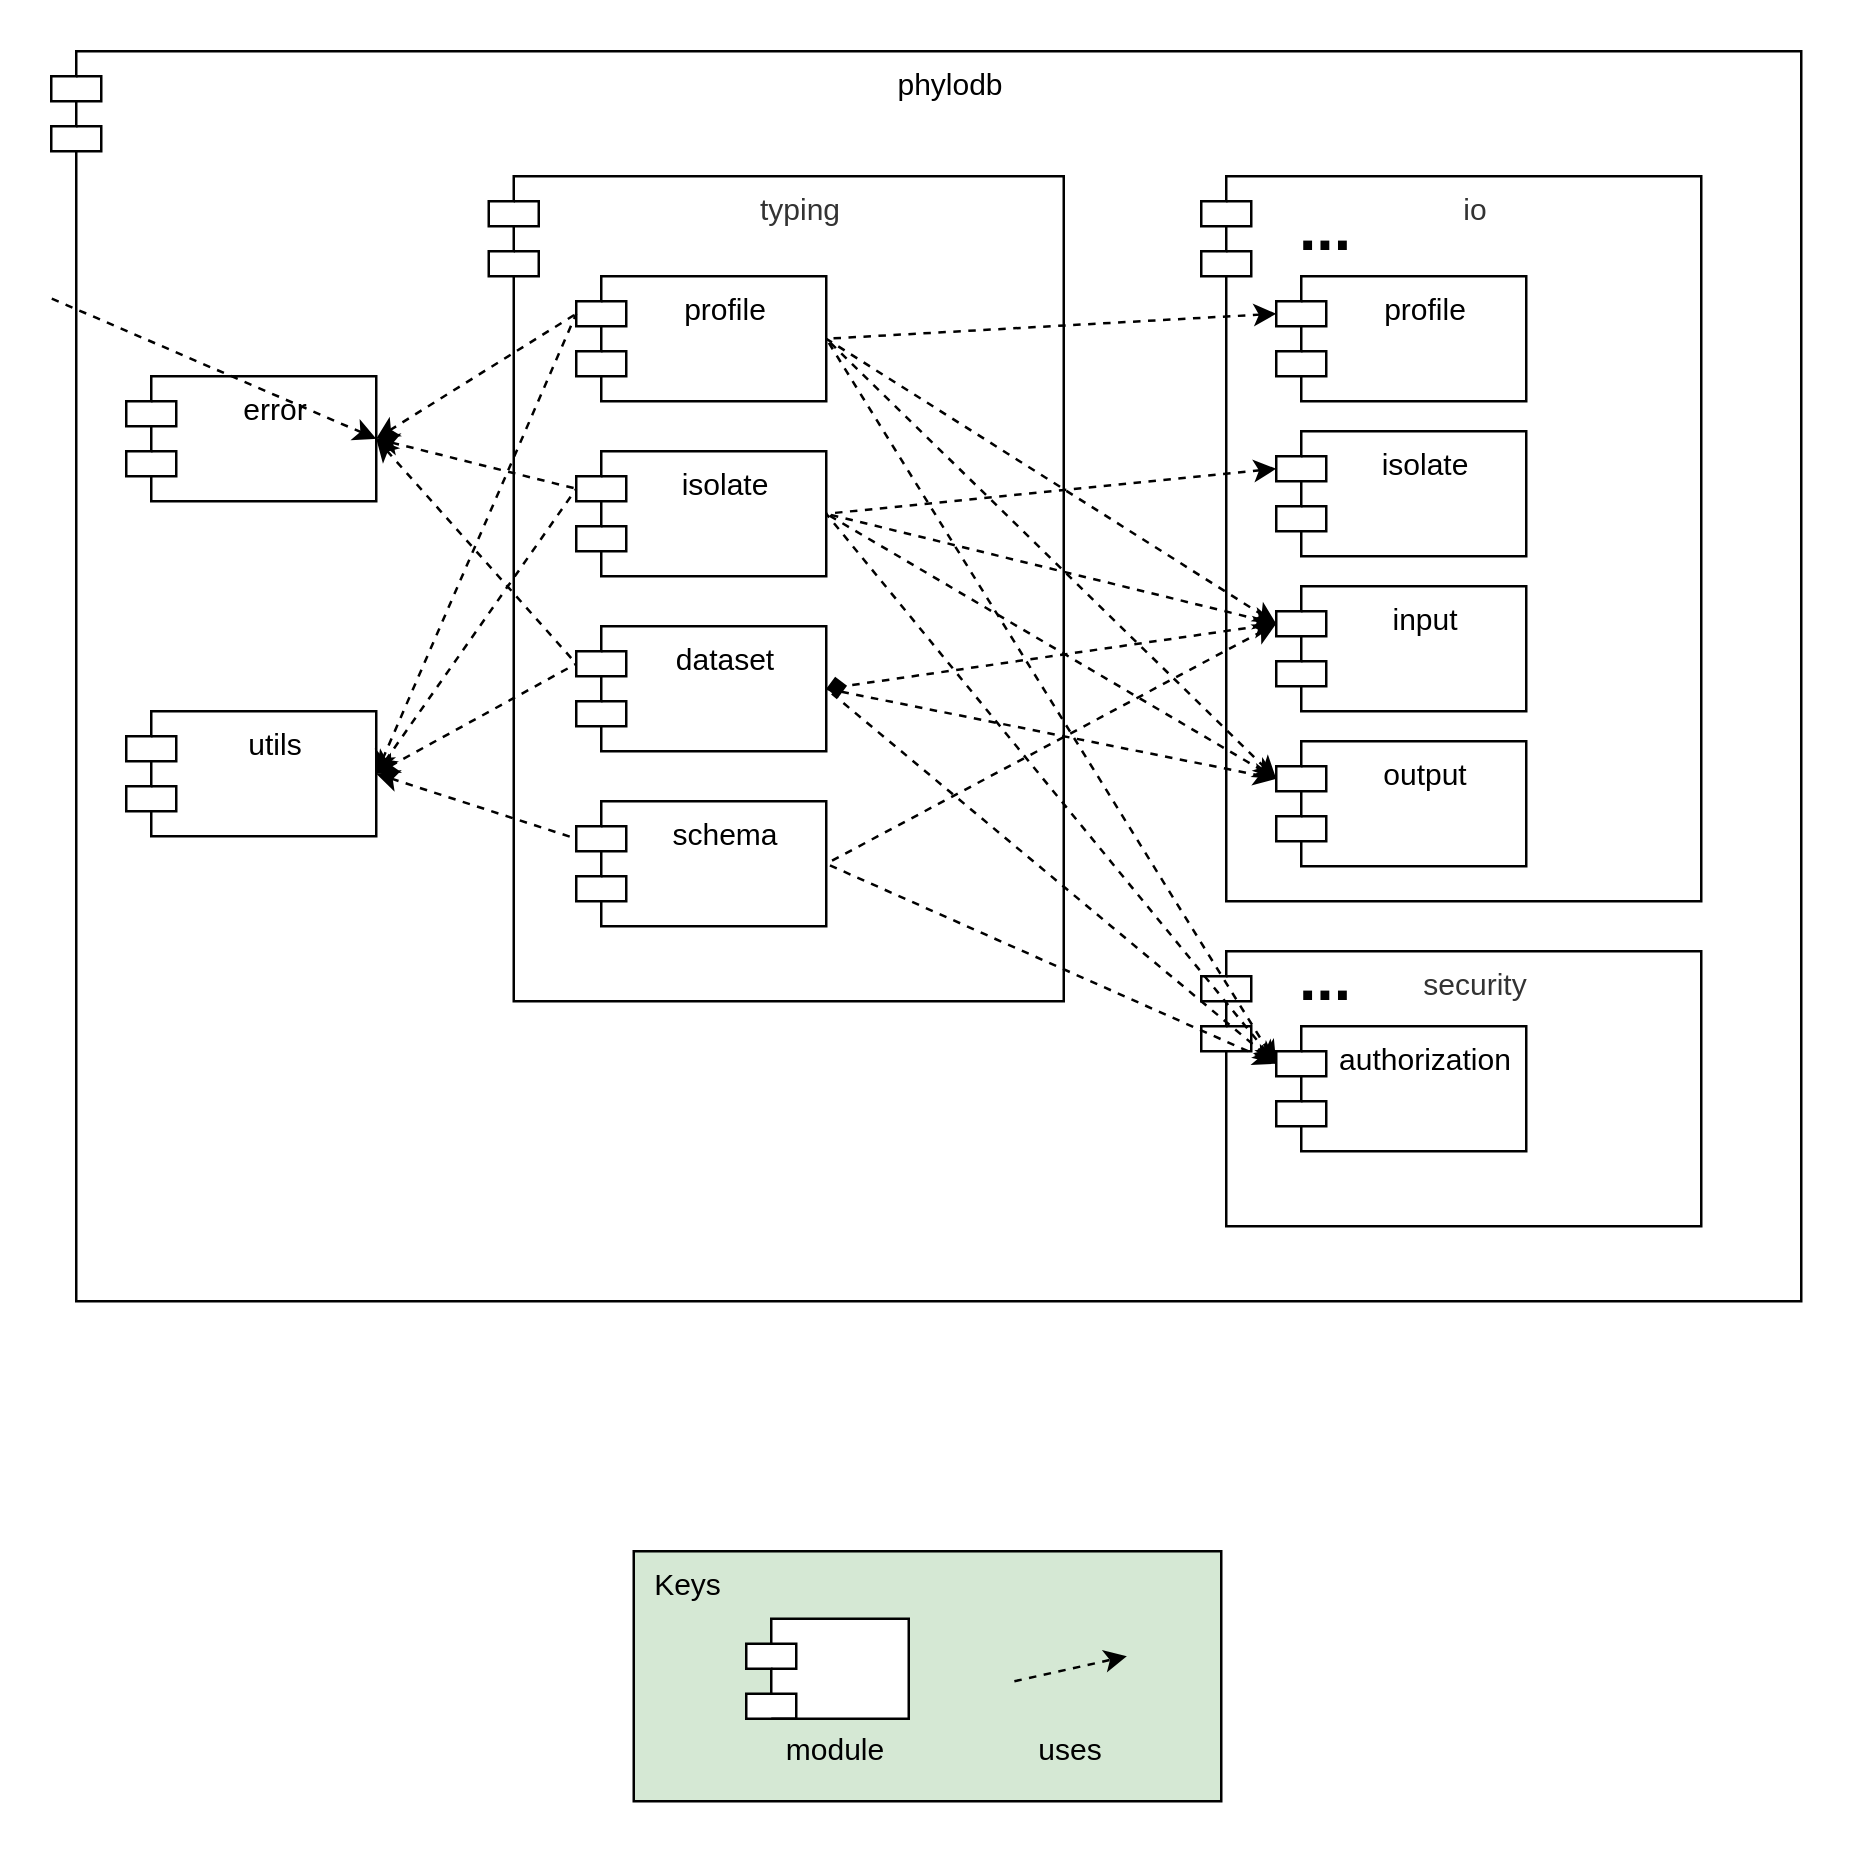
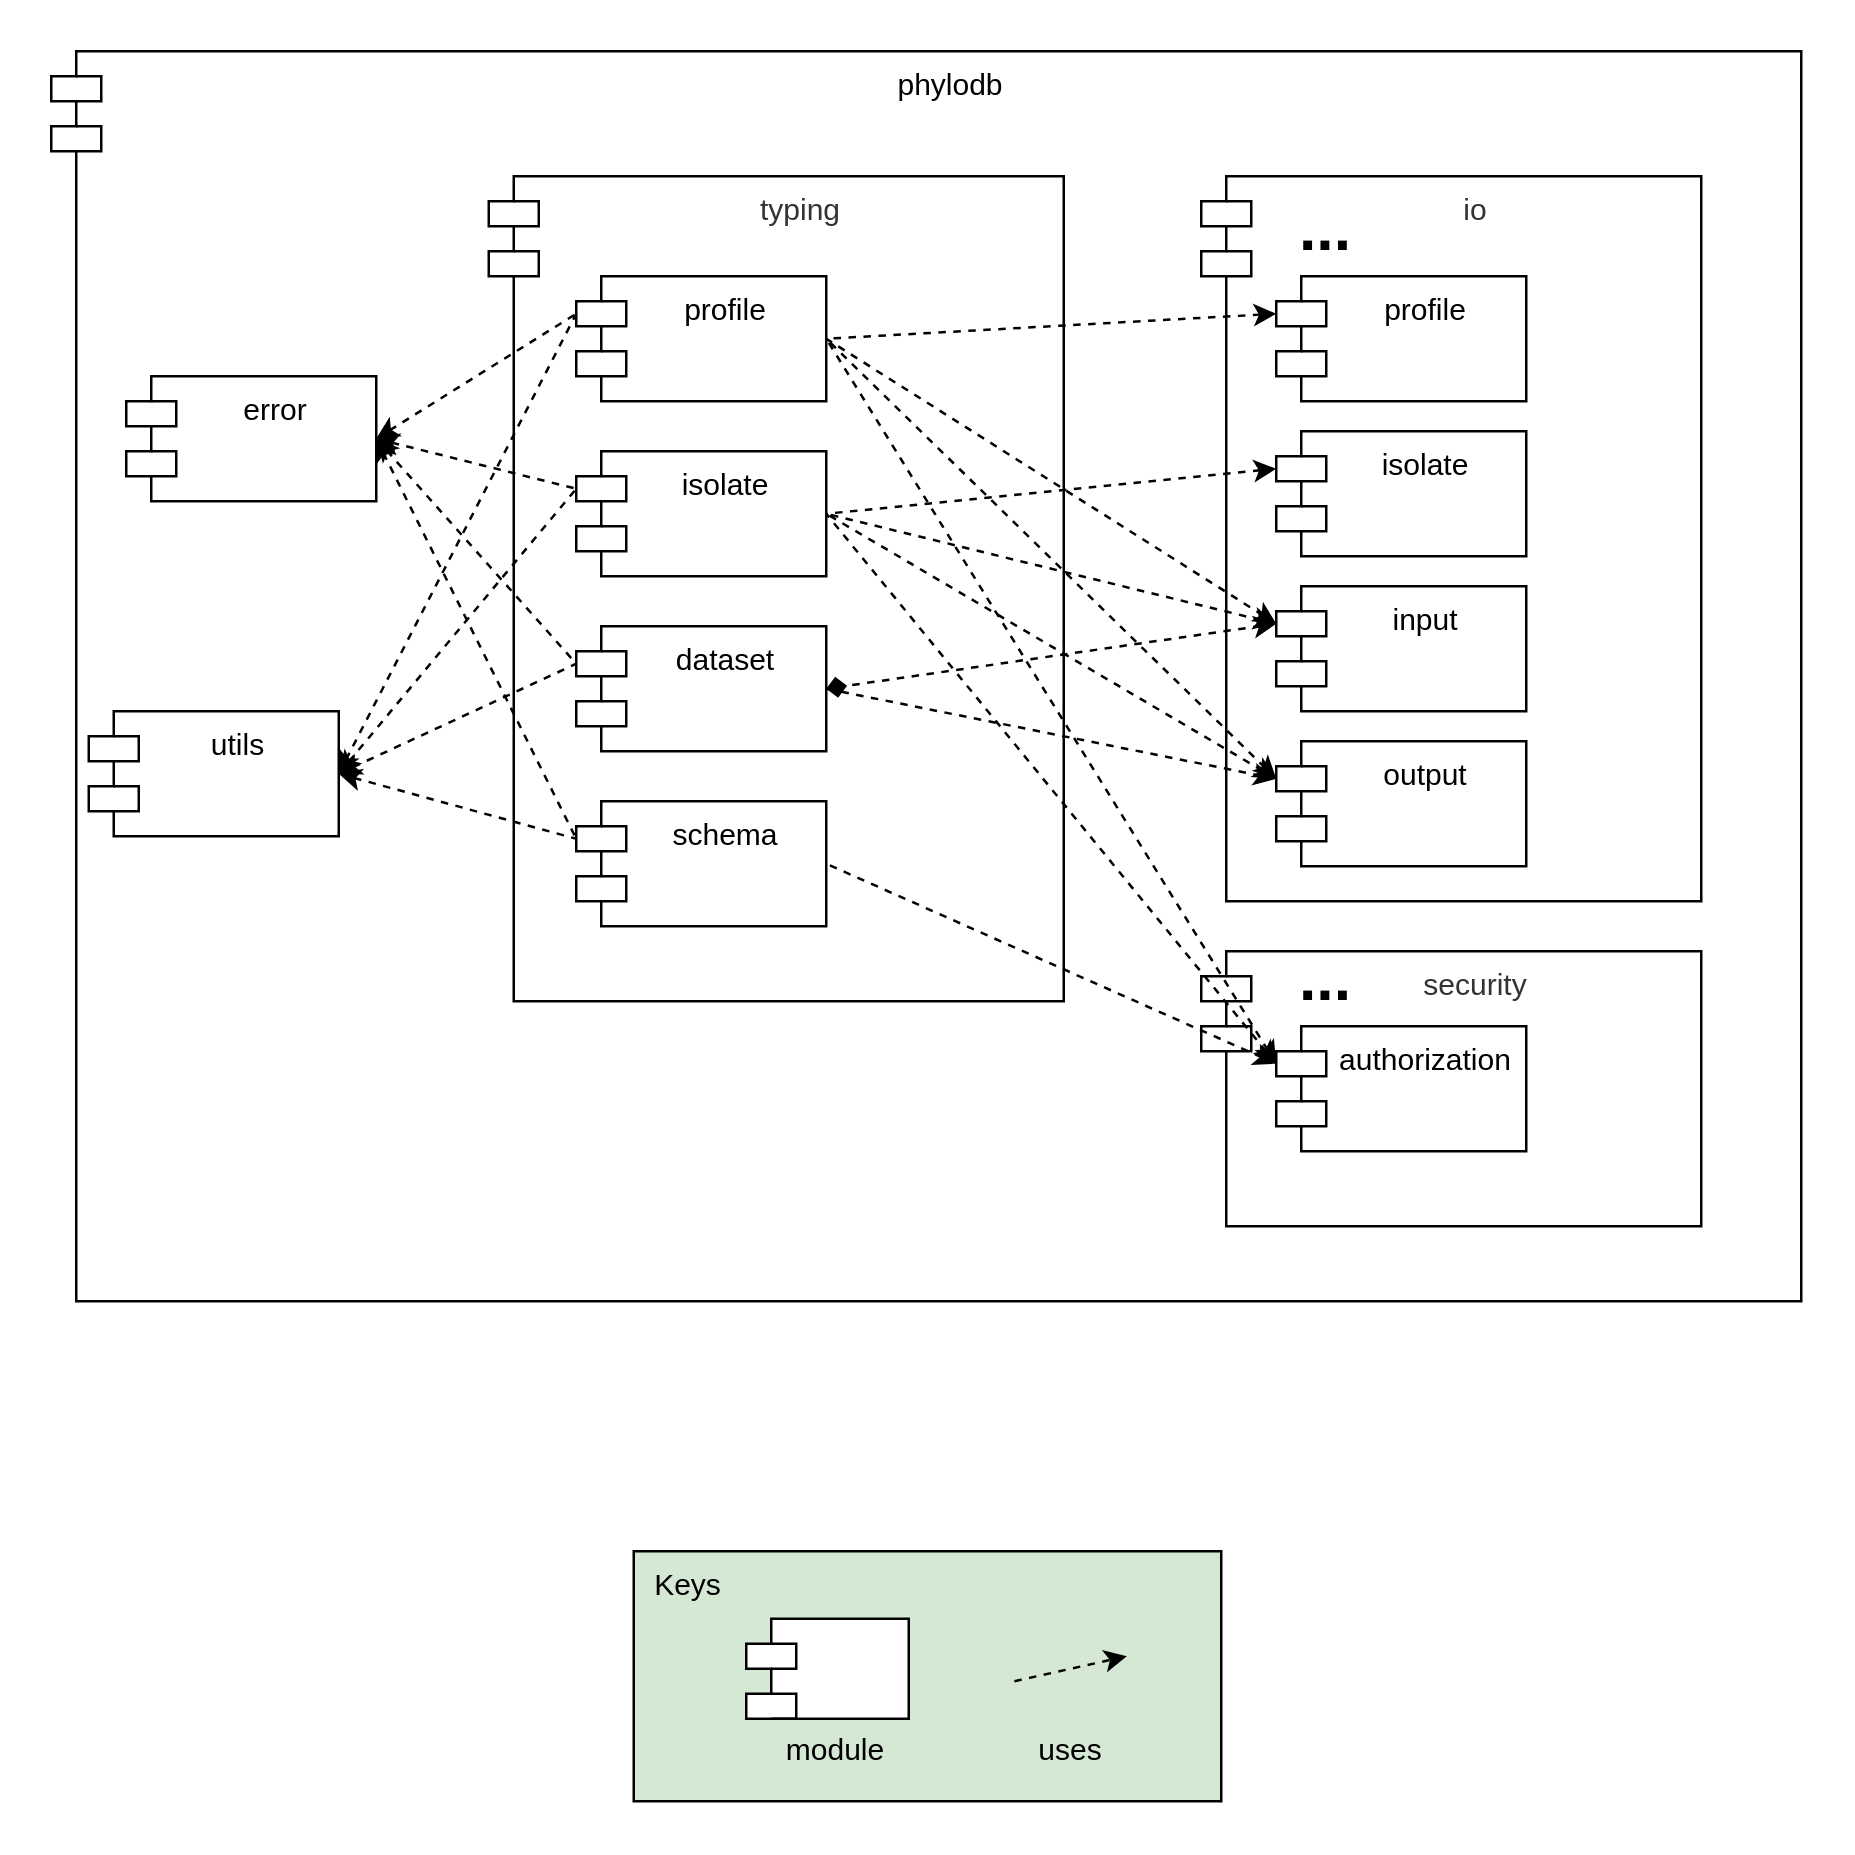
edge "phylodb" -> "error": now "schema" -> "error"
node "utils": moved (251, 774) -> (214, 774)
edge "schema" -> "input": removed
edge "dataset" -> "authorization": removed
